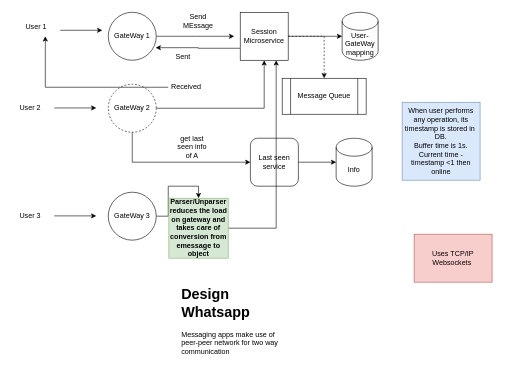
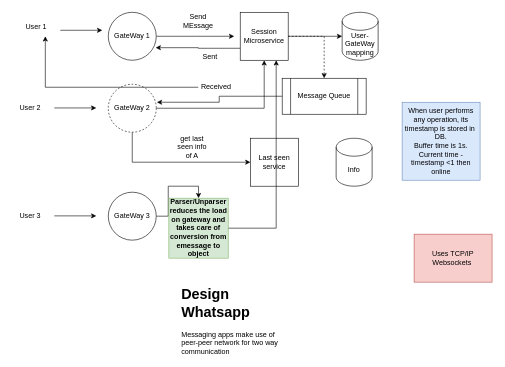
node "Sent": moved (183, 57) -> (210, 57)
node "Received": moved (186, 87) -> (216, 87)
edge "Message Queue" -> "GateWay 2": added
node "Last seen service": shape rounded rectangle -> rectangle
edge "Last seen service" -> "Info": removed
